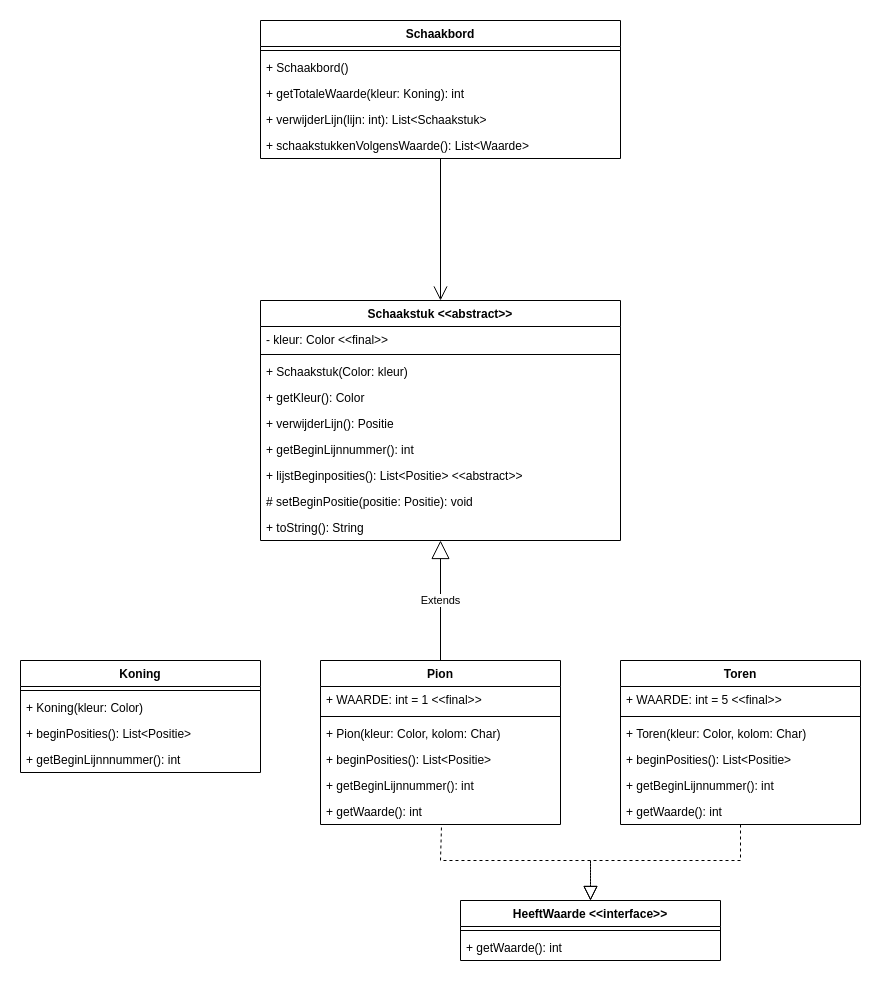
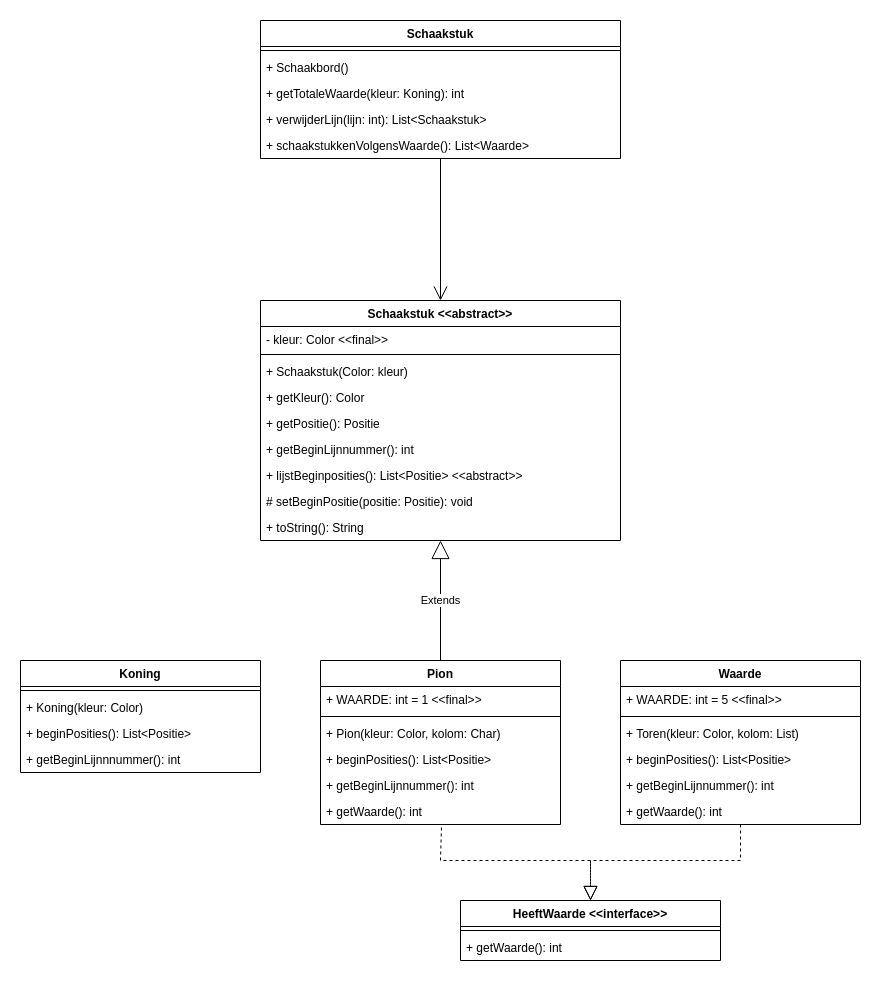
node "Schaakbord": label "Schaakbord" -> "Schaakstuk"
node "+ verwijderLijn(): Positie": label "+ verwijderLijn(): Positie" -> "+ getPositie(): Positie"
node "Toren": label "Toren" -> "Waarde"
node "+ Toren(kleur: Color, kolom: Char)": label "+ Toren(kleur: Color, kolom: Char)" -> "+ Toren(kleur: Color, kolom: List)"
